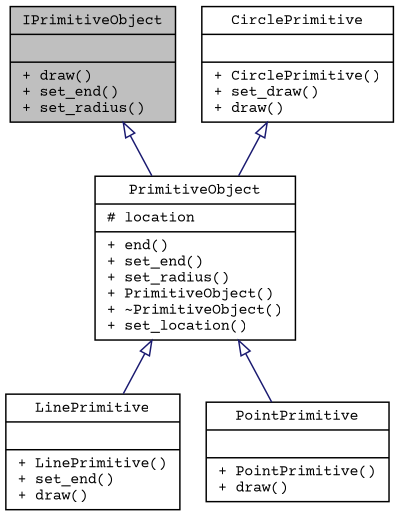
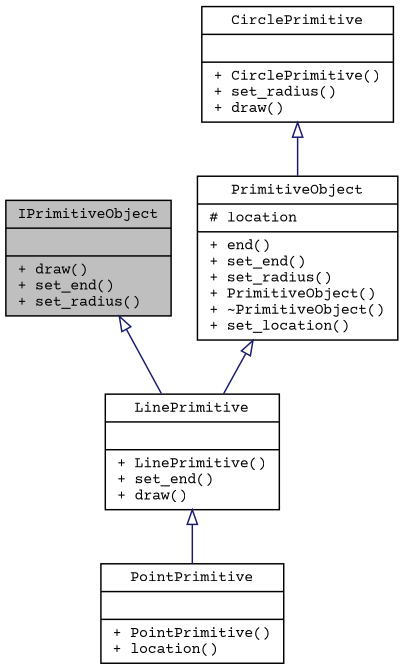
node "CirclePrimitive": text "+ set_draw()" -> "+ set_radius()"
edge "PrimitiveObject" -> "IPrimitiveObject": now "LinePrimitive" -> "IPrimitiveObject"
edge "PointPrimitive" -> "PrimitiveObject": now "PointPrimitive" -> "LinePrimitive"
node "PointPrimitive": text "+ draw()" -> "+ location()"
